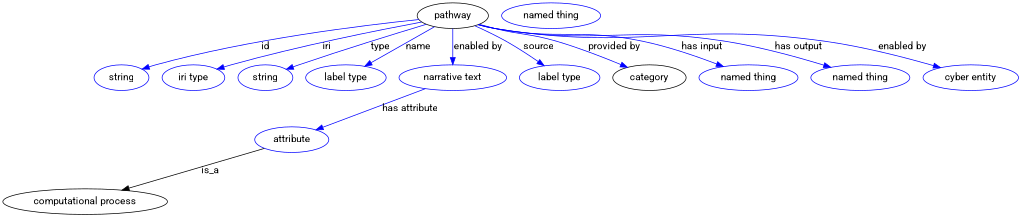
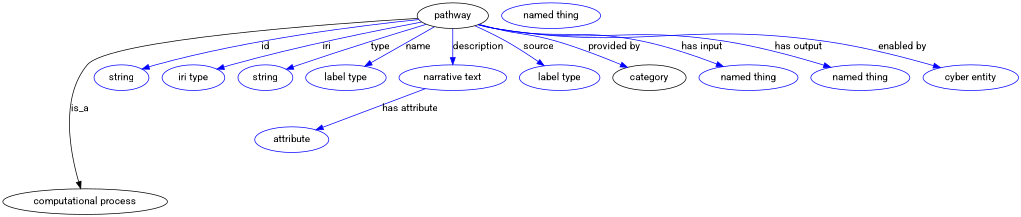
edge "pathway" -> "narrative text": label "enabled by" -> "description"
edge "attribute" -> "computational process": now "pathway" -> "computational process"
